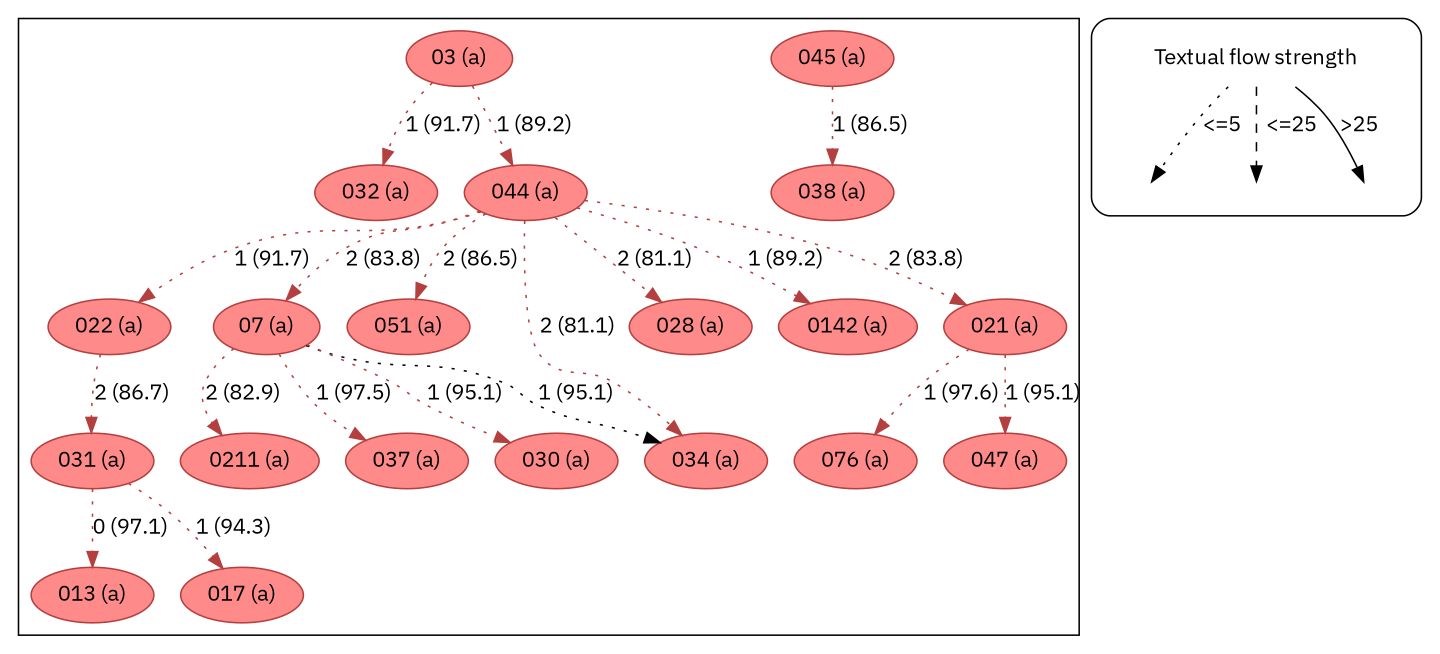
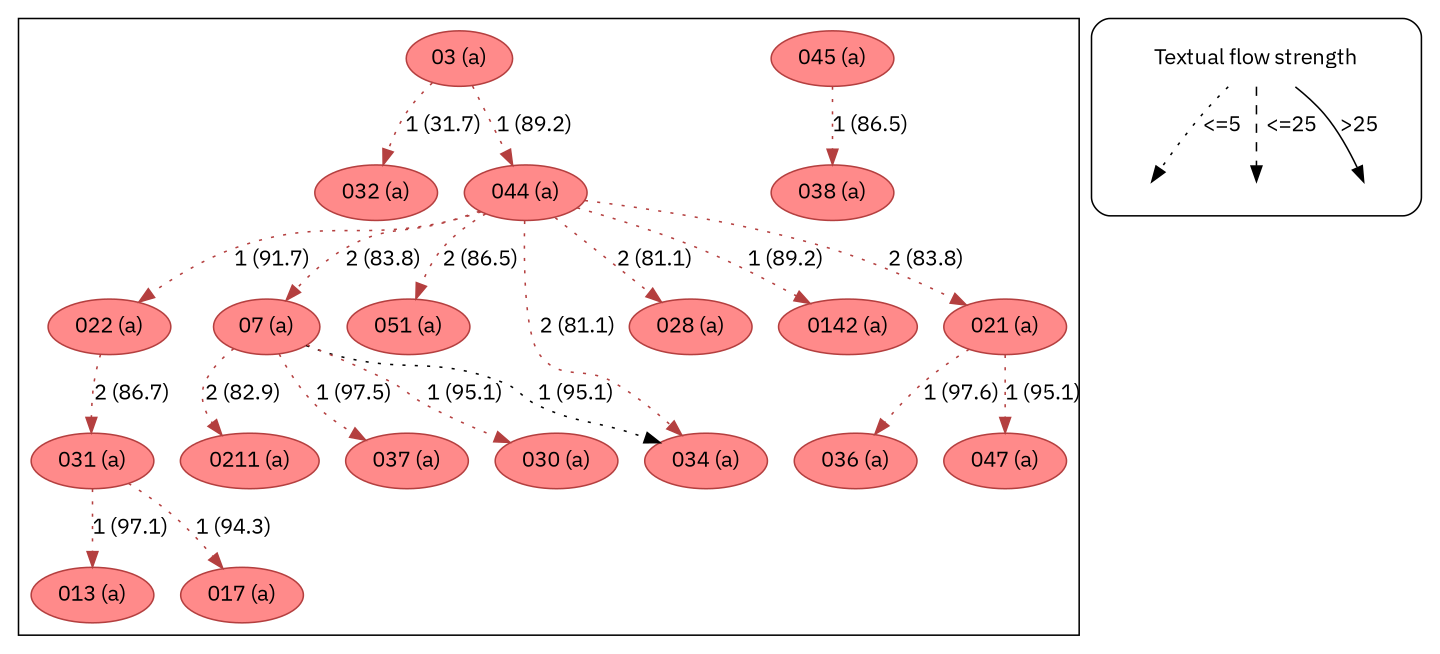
edge "03 (a)" -> "032 (a)": label "1 (91.7)" -> "1 (31.7)"
node "076 (a)": label "076 (a)" -> "036 (a)"
edge "031 (a)" -> "013 (a)": label "0 (97.1)" -> "1 (97.1)"
